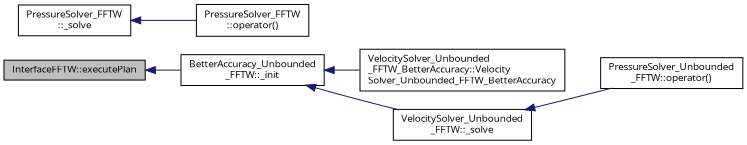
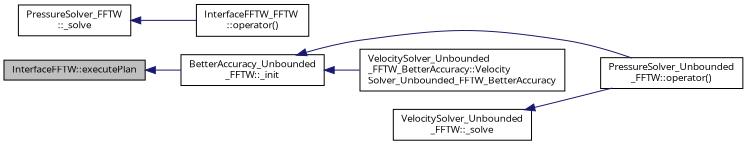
node "PressureSolver_FFTW ::operator()": label "PressureSolver_FFTW ::operator()" -> "InterfaceFFTW_FFTW ::operator()"
edge "VelocitySolver_Unbounded _FFTW::_solve" -> "BetterAccuracy_Unbounded _FFTW::_init": now "PressureSolver_Unbounded _FFTW::operator()" -> "BetterAccuracy_Unbounded _FFTW::_init"
